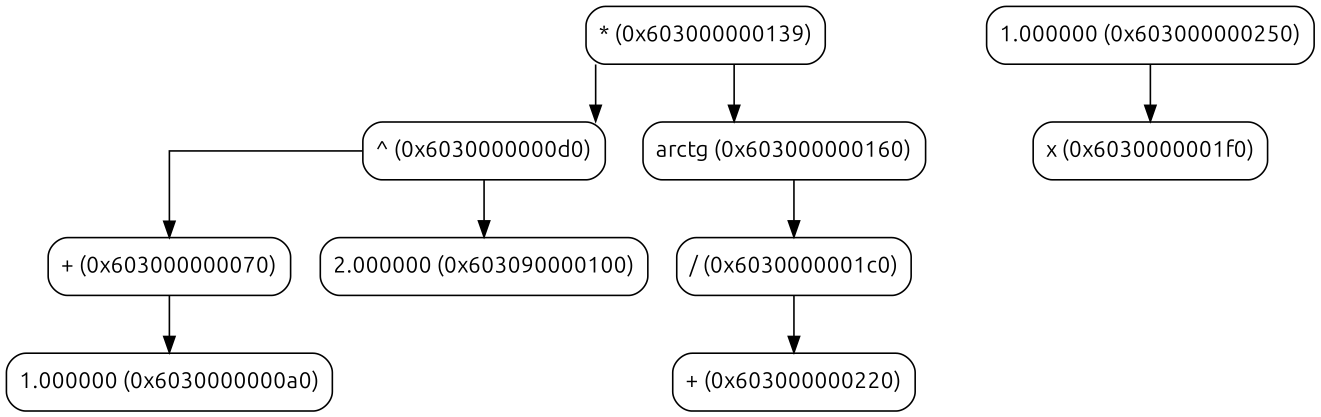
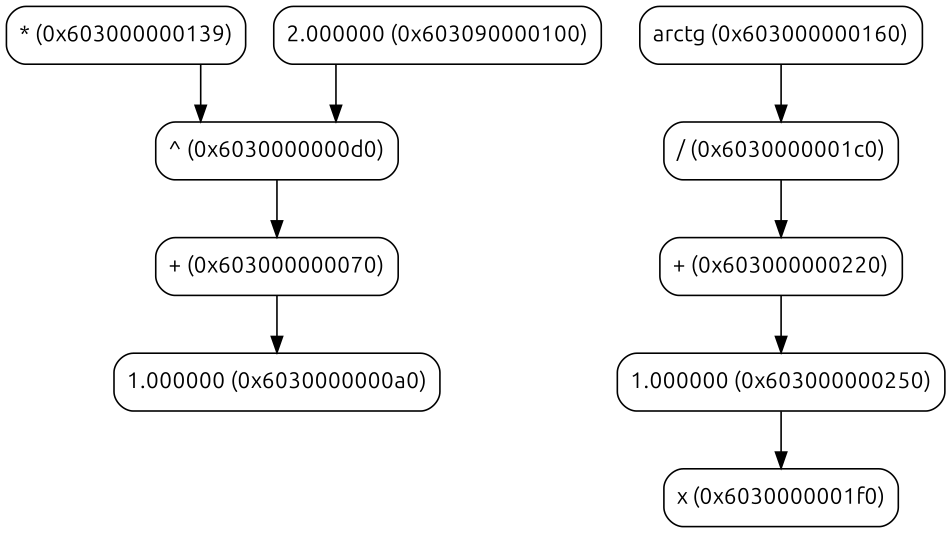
edge "* (0x603000000139)" -> "arctg (0x603000000160)": removed
edge "^ (0x6030000000d0)" -> "2.000000 (0x603090000100)": reversed
edge "+ (0x603000000220)" -> "1.000000 (0x603000000250)": added
